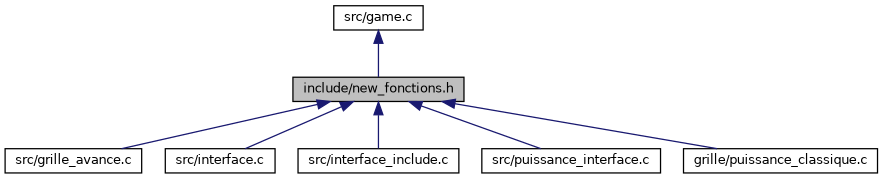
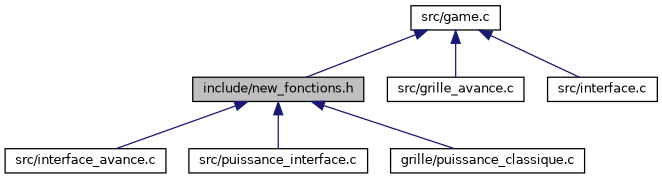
edge "src/grille_avance.c" -> "include/new_fonctions.h": now "src/grille_avance.c" -> "src/game.c"
edge "src/interface.c" -> "include/new_fonctions.h": now "src/interface.c" -> "src/game.c"
node "src/interface_include.c": label "src/interface_include.c" -> "src/interface_avance.c"
